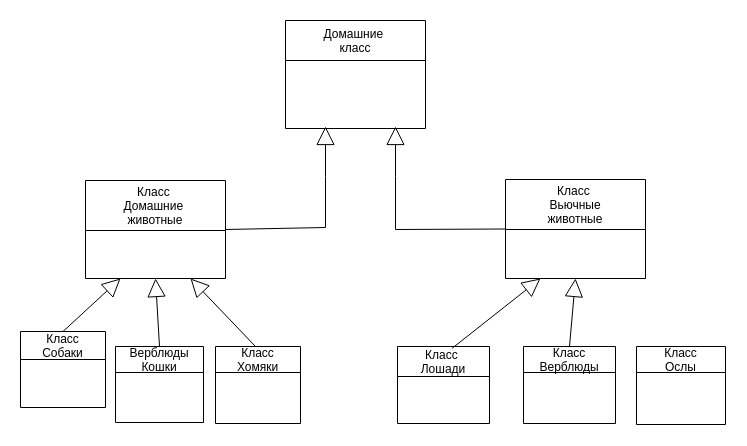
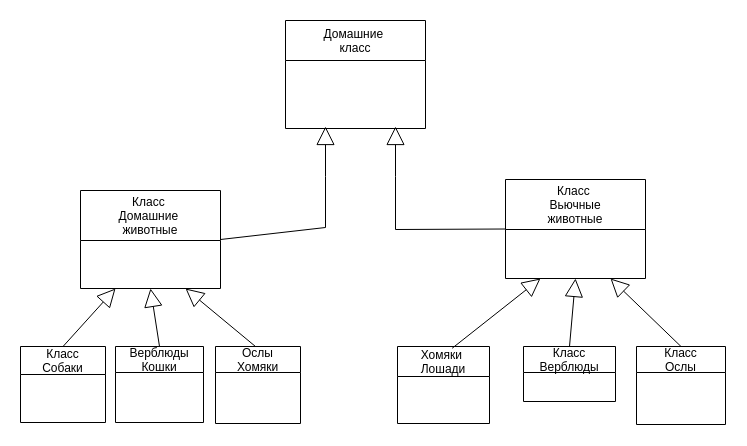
node "Класс Домашние животные": moved (156, 230) -> (151, 240)
edge "Класс Ослы" -> "Класс Вьючные животные": added
node "Класс Хомяки": label "Класс Хомяки" -> "Ослы Хомяки"
node "Класс Лошади": label "Класс Лошади" -> "Хомяки Лошади"
node "Класс Собаки": moved (63, 370) -> (63, 385)
node "Класс Верблюды": size 92x77 -> 92x55
